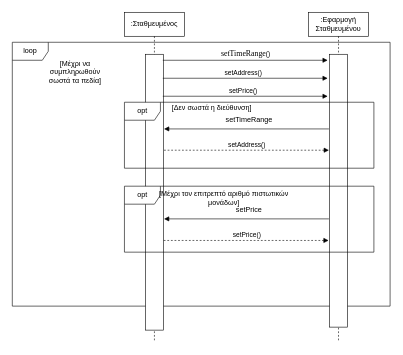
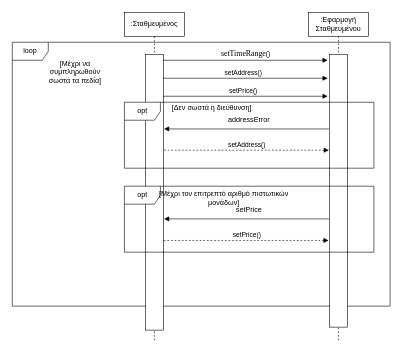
node "setTimeRange": label "setTimeRange" -> "addressError"
